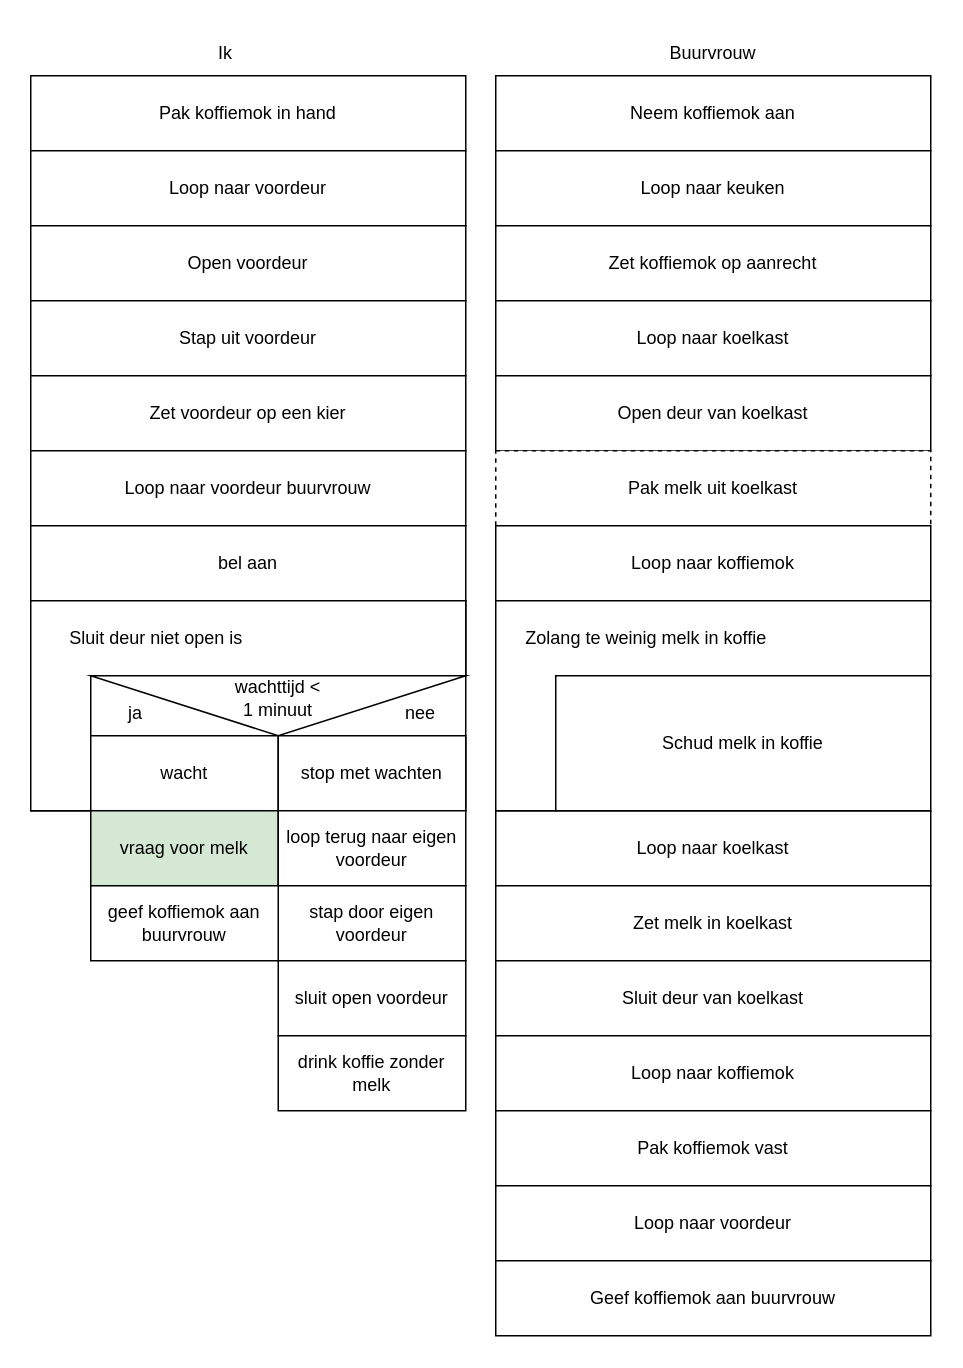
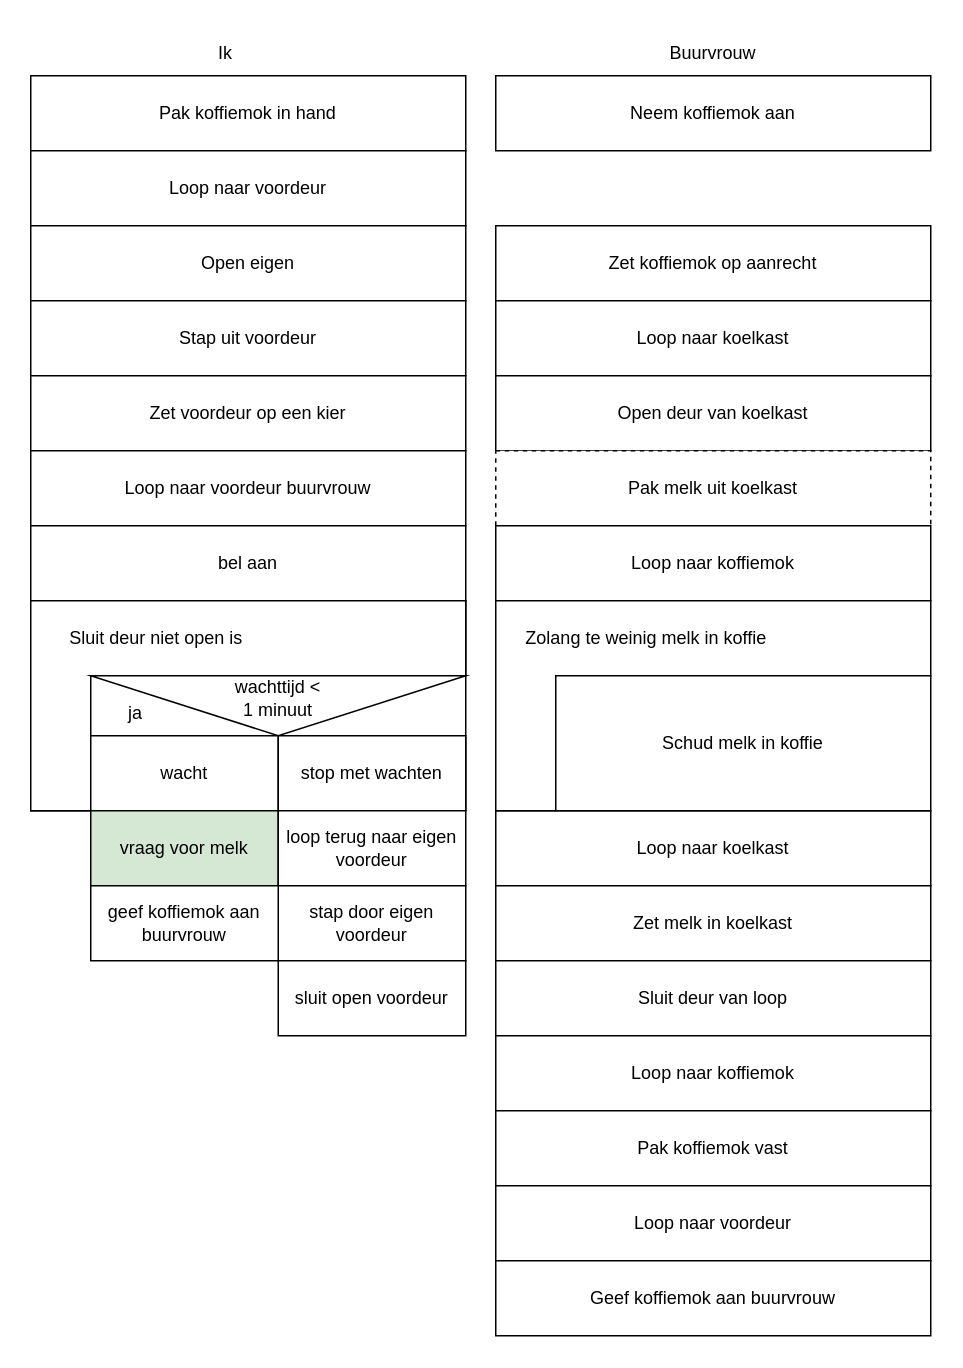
node "Loop naar keuken": removed
node "Open voordeur": label "Open voordeur" -> "Open eigen"
node "nee": removed
node "Sluit deur van koelkast": label "Sluit deur van koelkast" -> "Sluit deur van loop"
node "drink koffie zonder melk": removed
